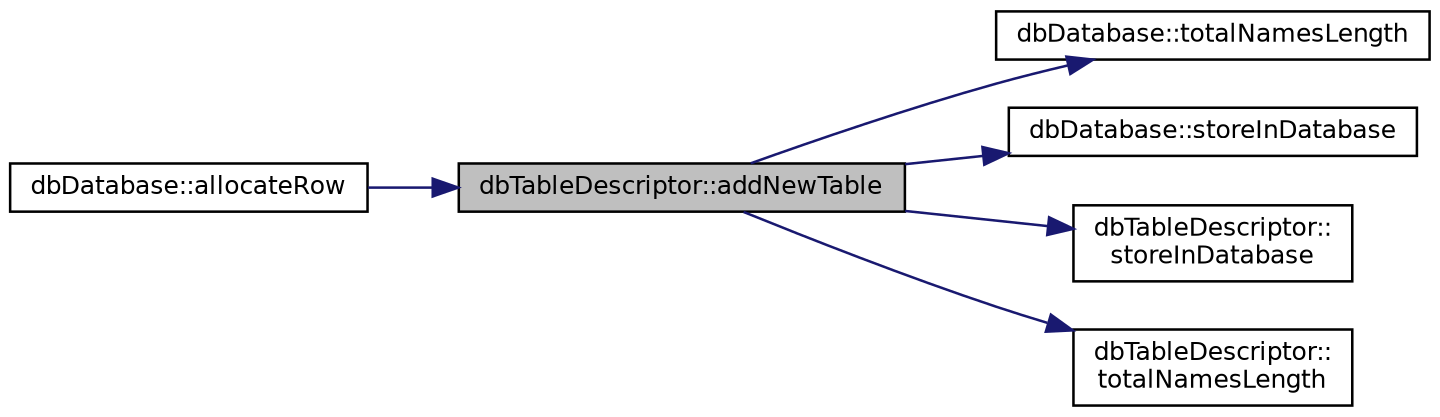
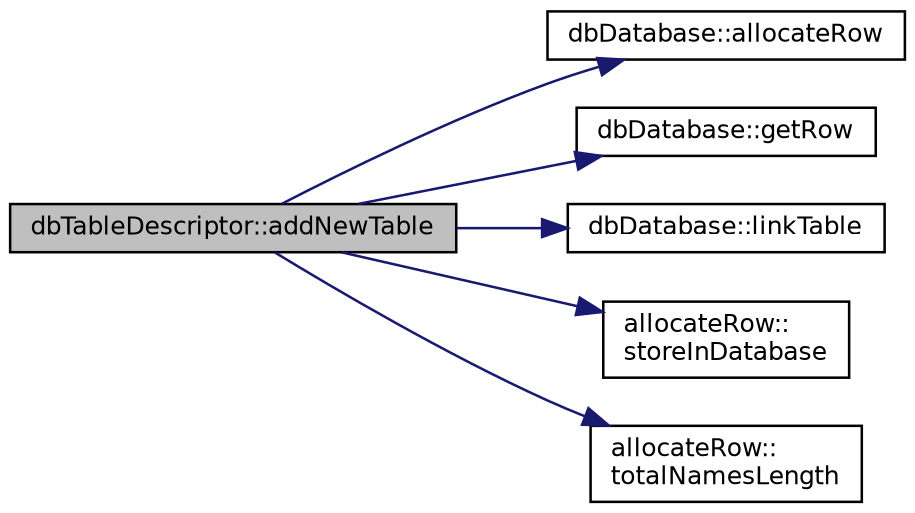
node "dbDatabase::totalNamesLength": label "dbDatabase::totalNamesLength" -> "dbDatabase::getRow"
node "dbDatabase::storeInDatabase": label "dbDatabase::storeInDatabase" -> "dbDatabase::linkTable"
edge "dbDatabase::allocateRow" -> "dbTableDescriptor::addNewTable": reversed
node "dbTableDescriptor:: storeInDatabase": label "dbTableDescriptor:: storeInDatabase" -> "allocateRow:: storeInDatabase"
node "dbTableDescriptor:: totalNamesLength": label "dbTableDescriptor:: totalNamesLength" -> "allocateRow:: totalNamesLength"
